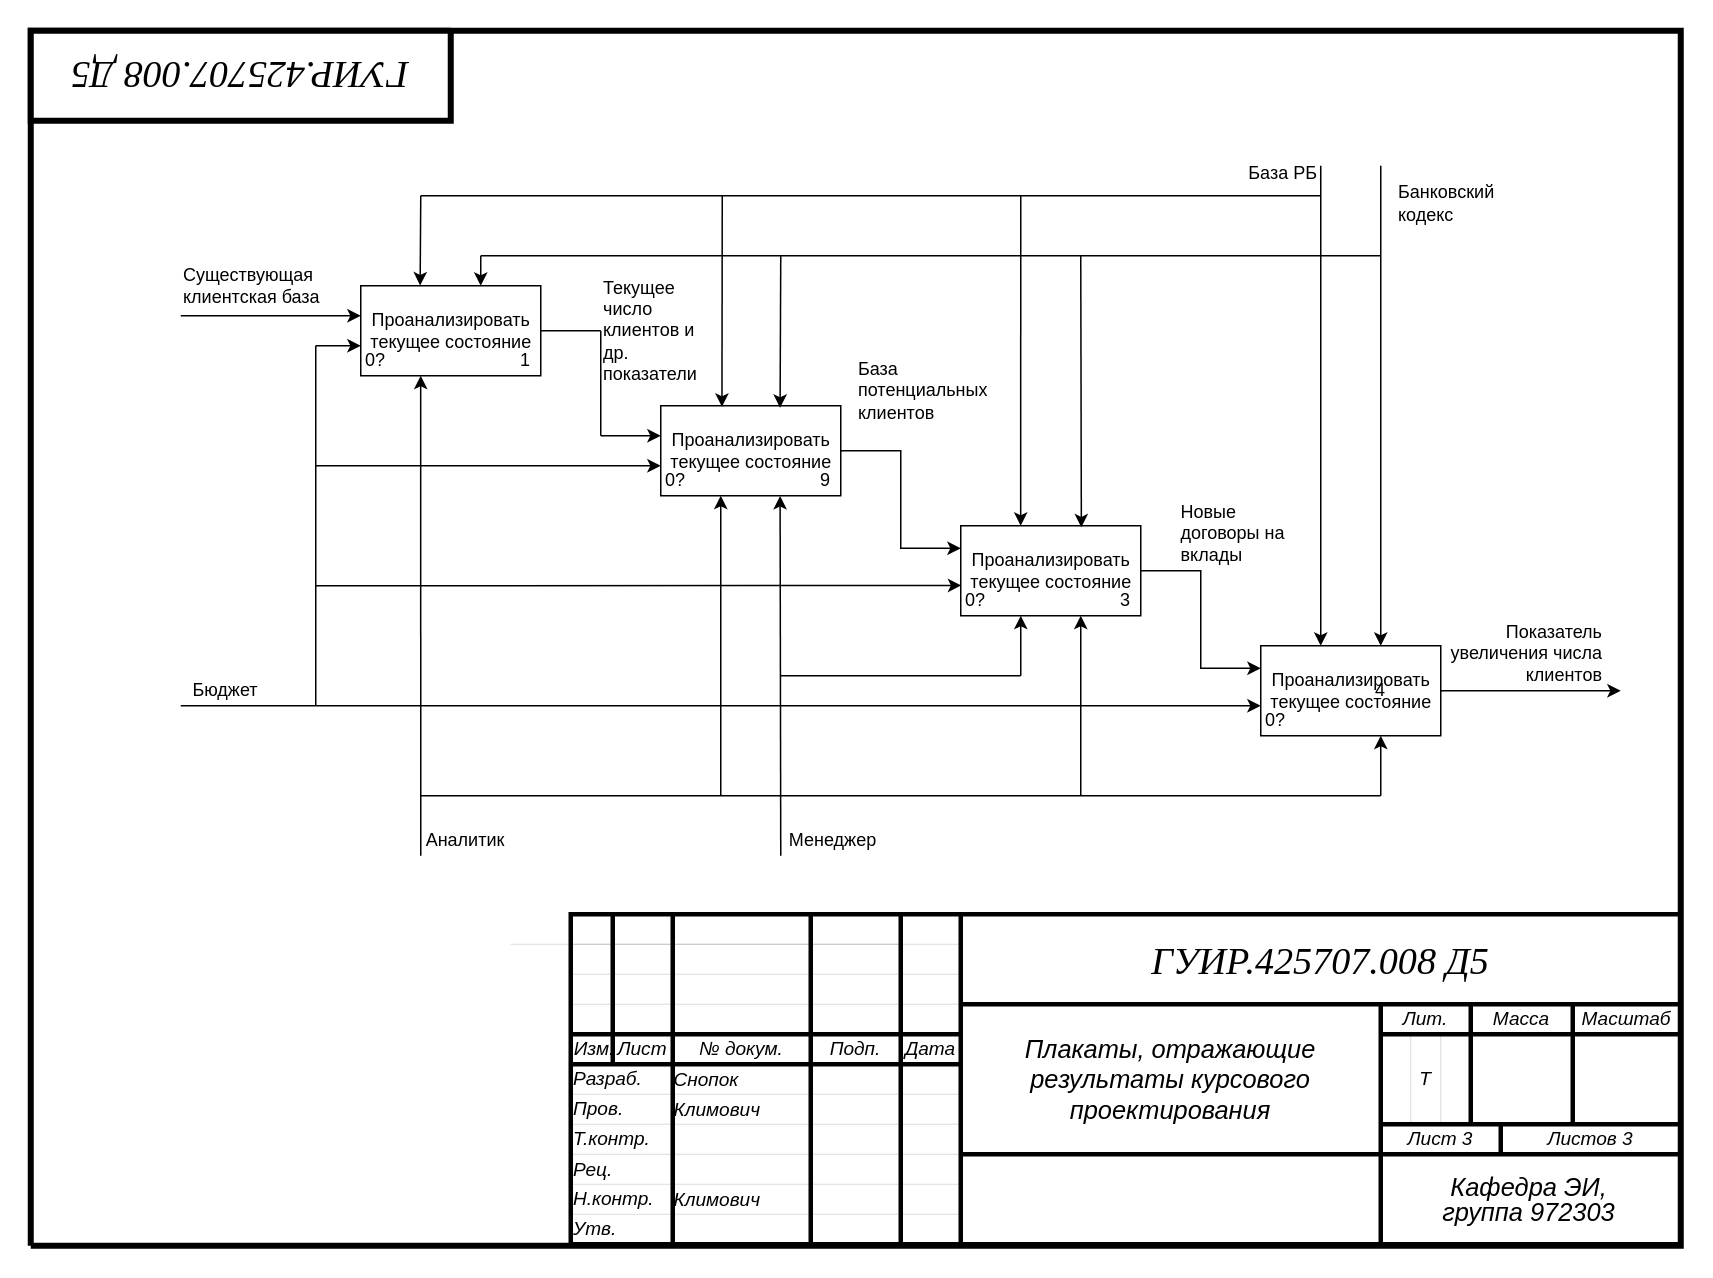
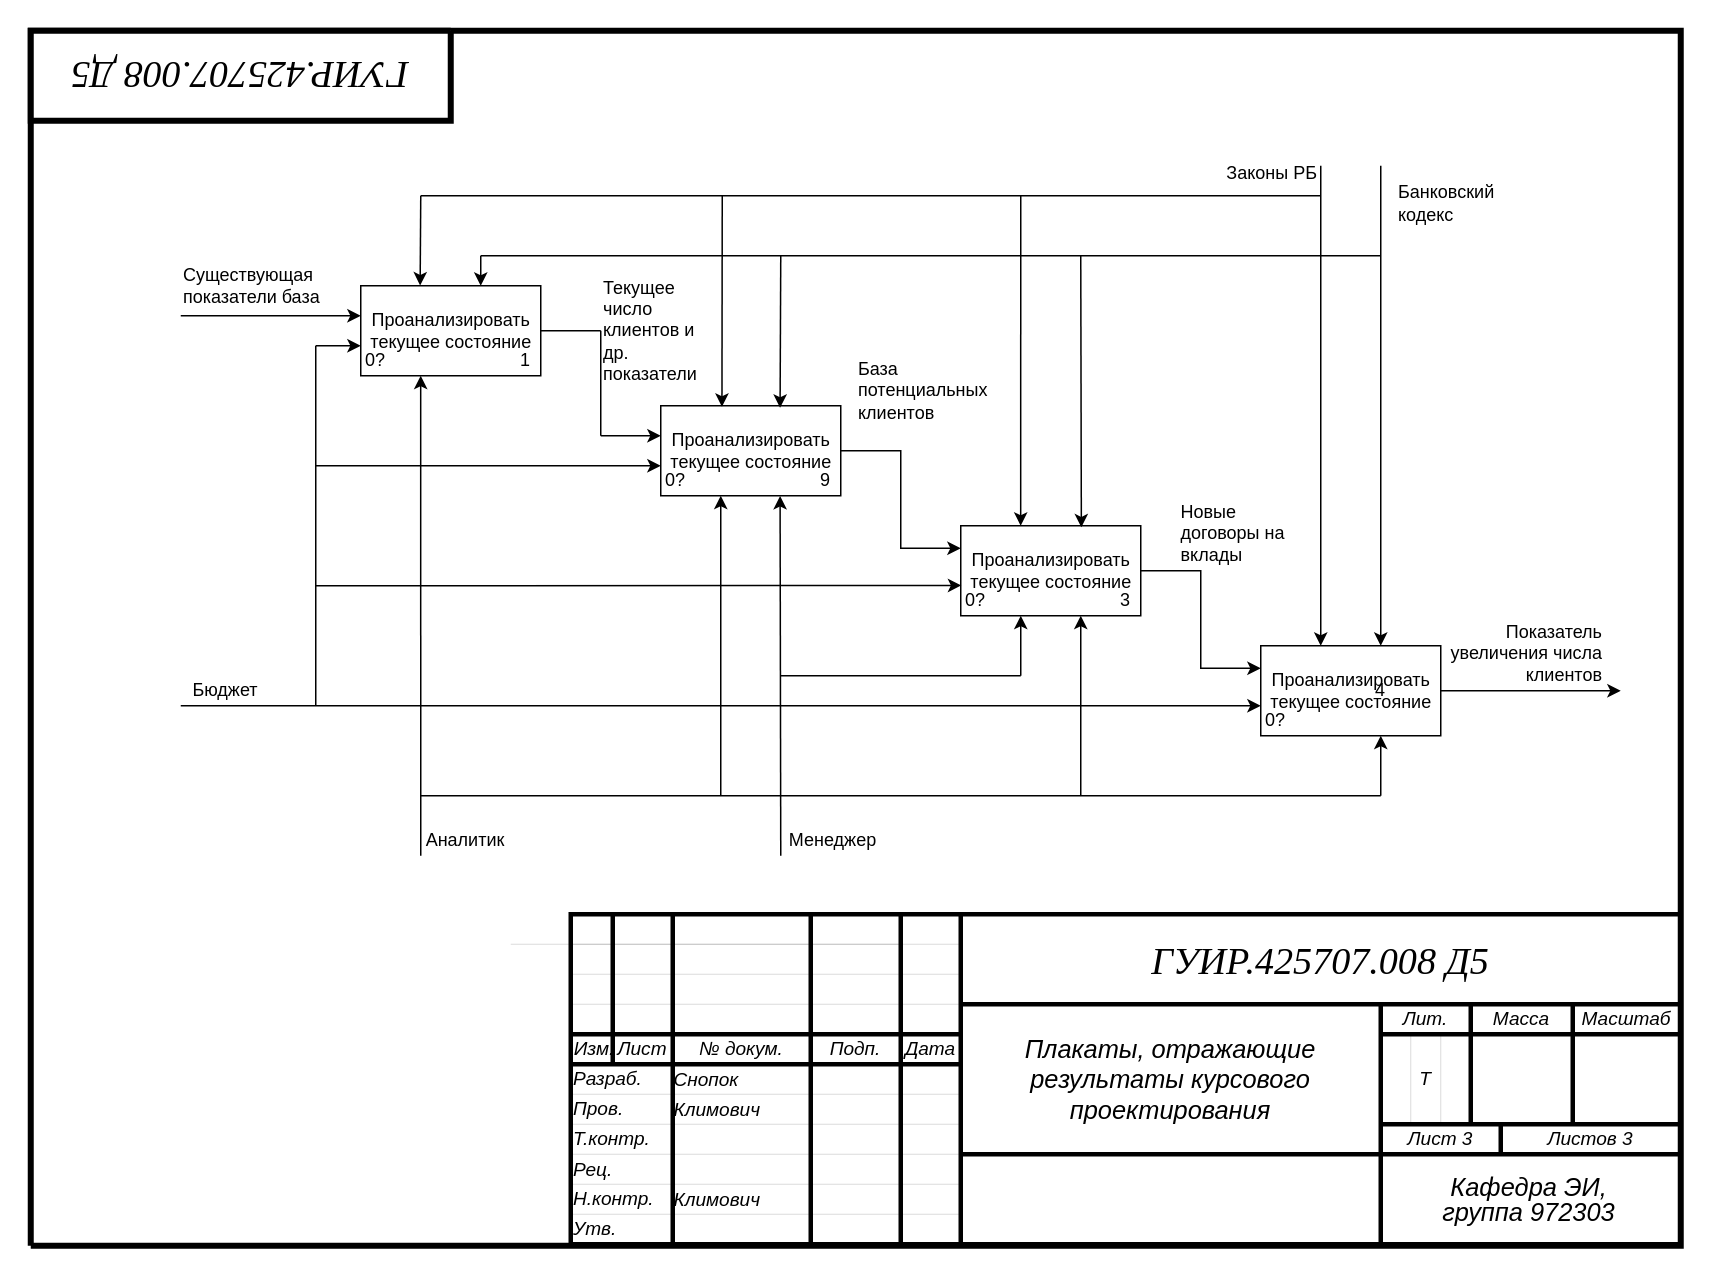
node "База РБ": label "База РБ" -> "Законы РБ"
node "Существующая клиентская база": label "Существующая клиентская база" -> "Существующая показатели база"
